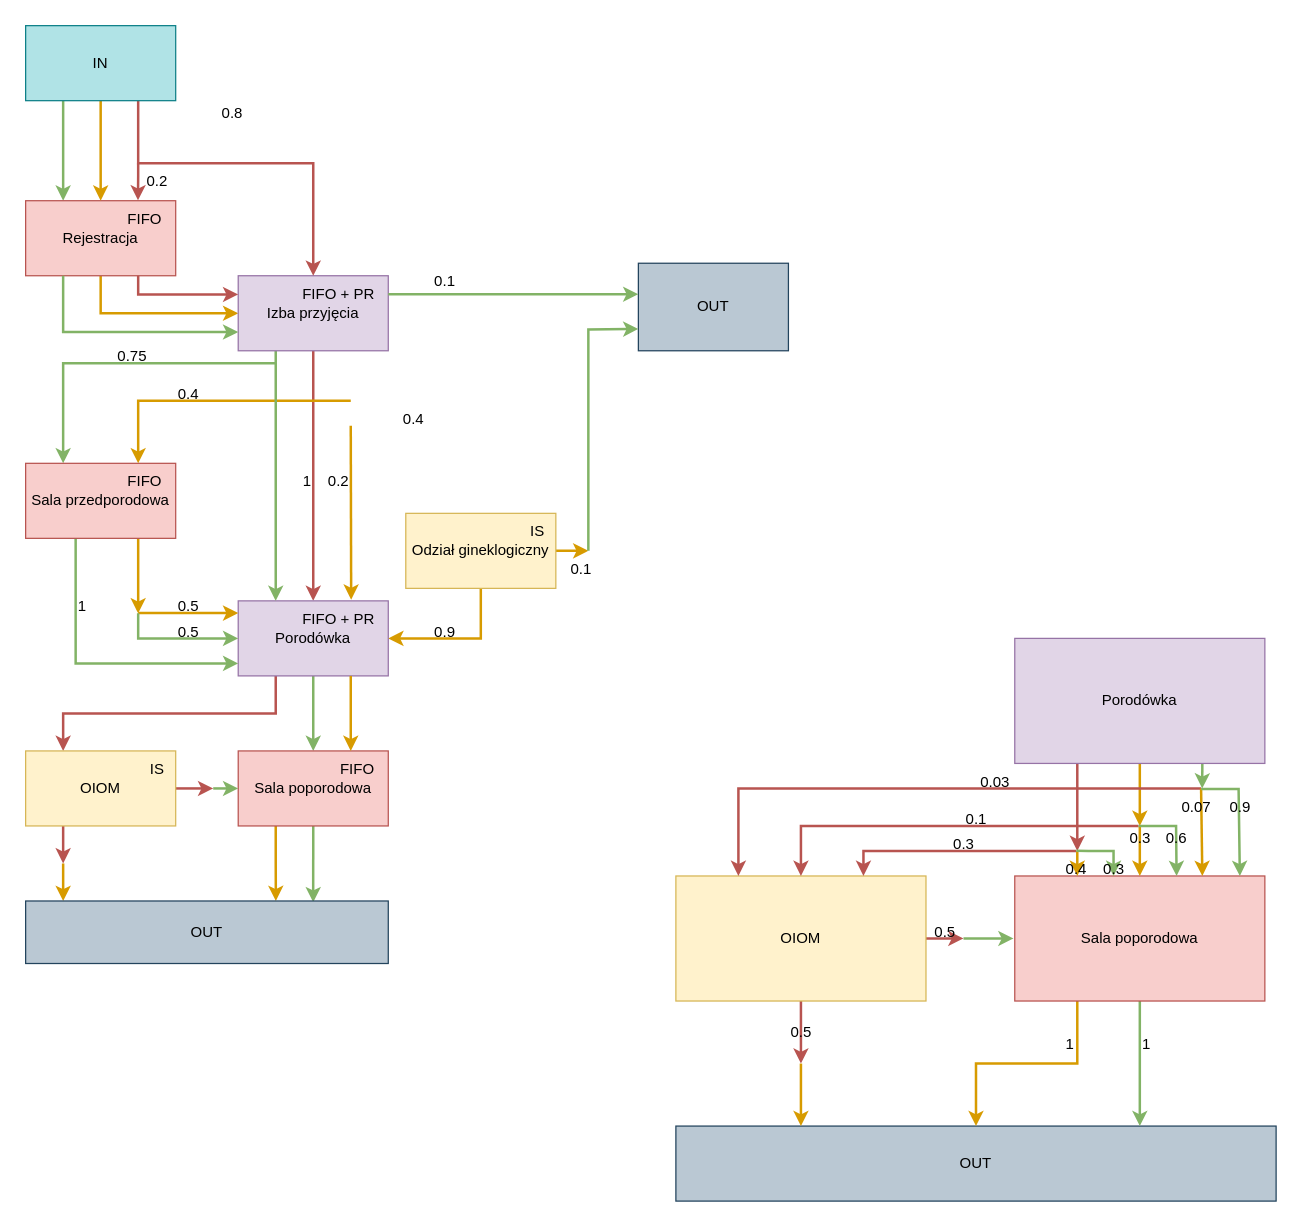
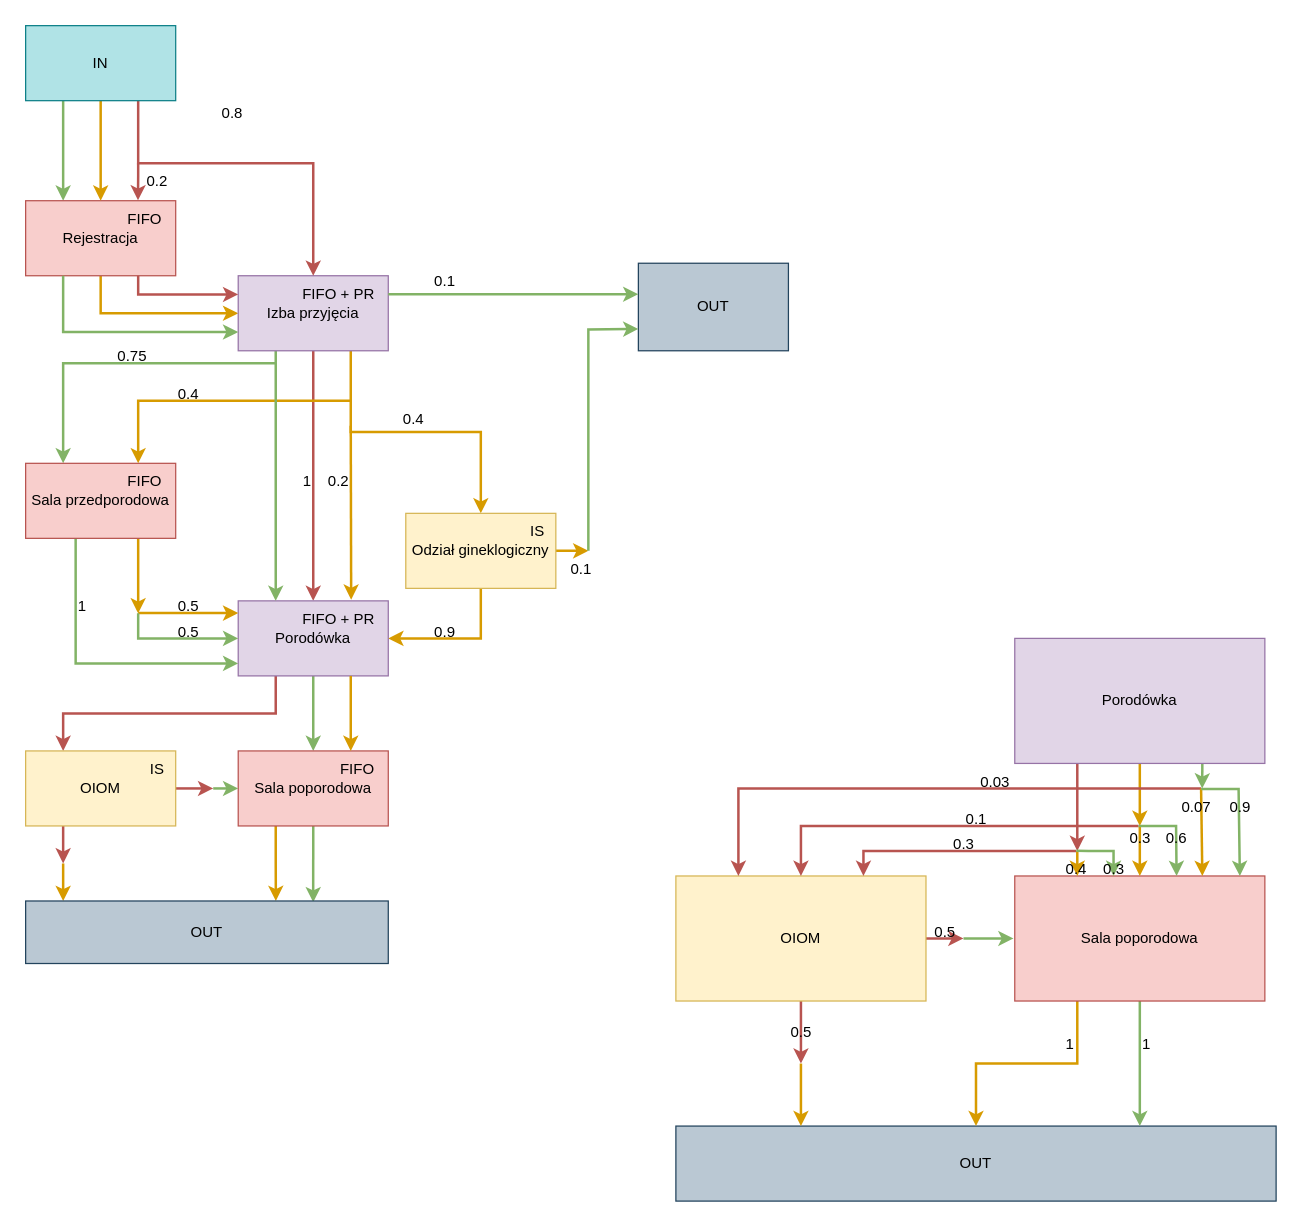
edge "Izba przyjęcia" -> "Odział gineklogiczny": added
